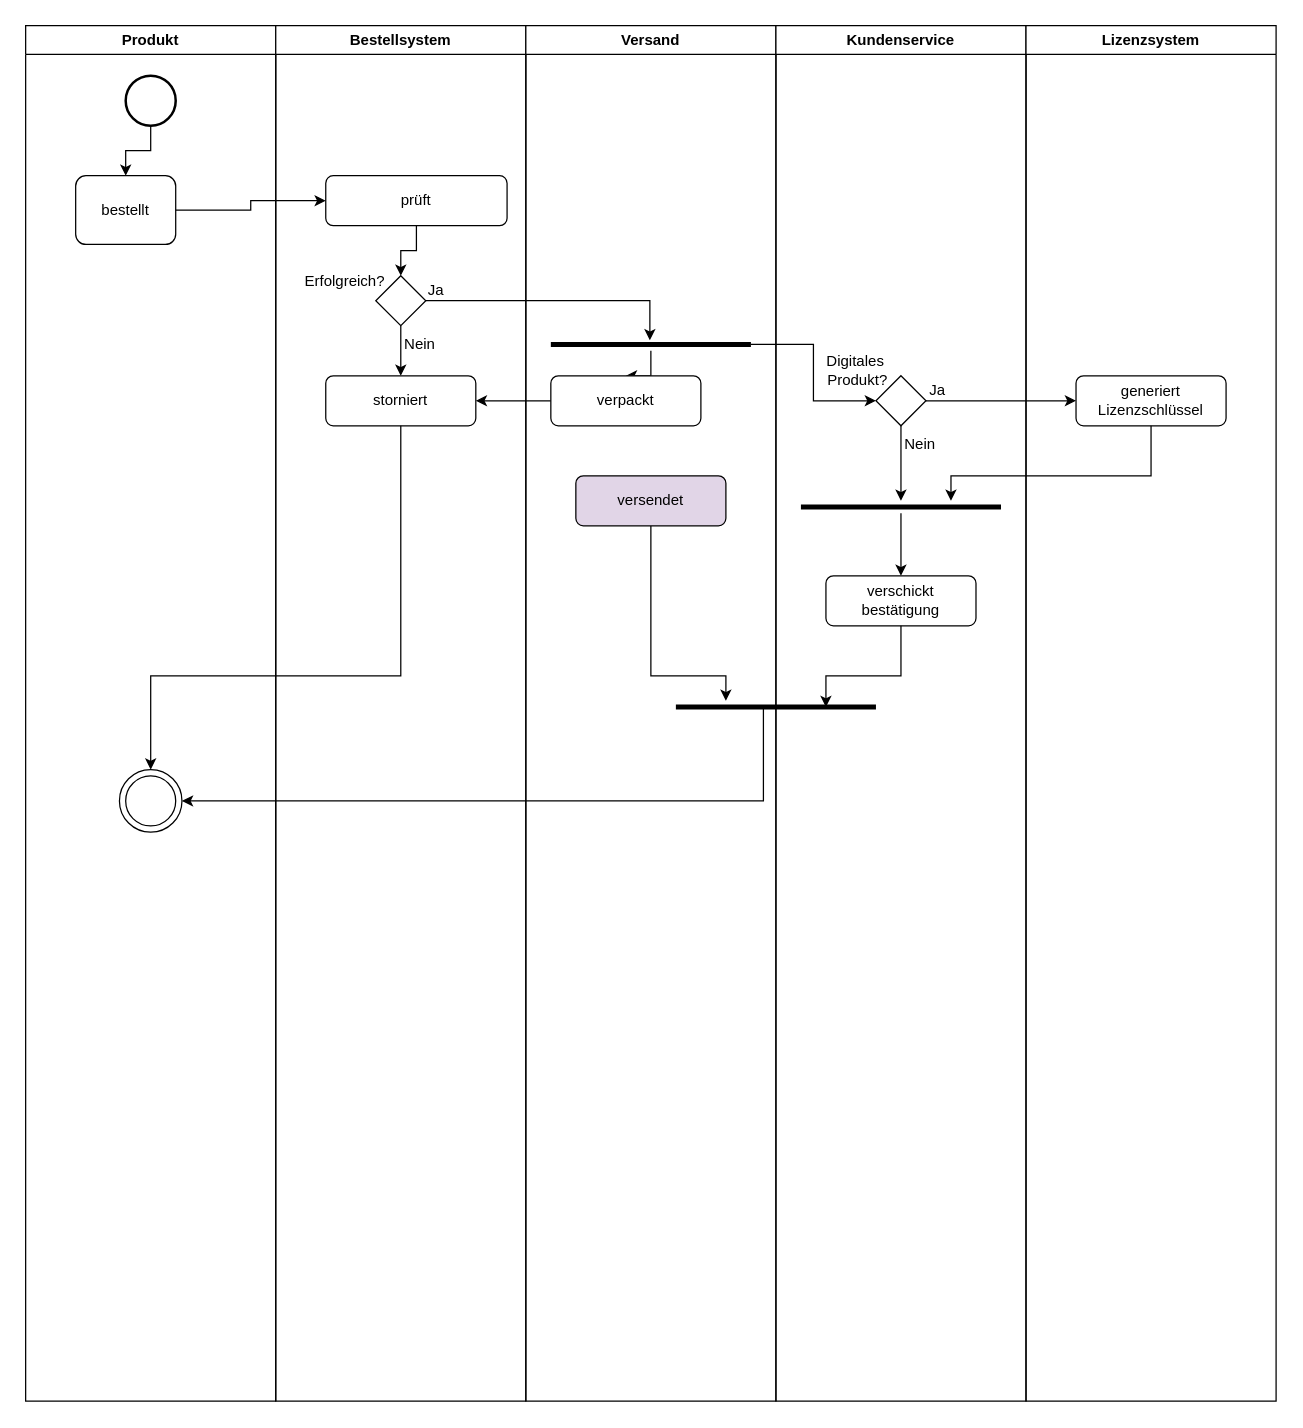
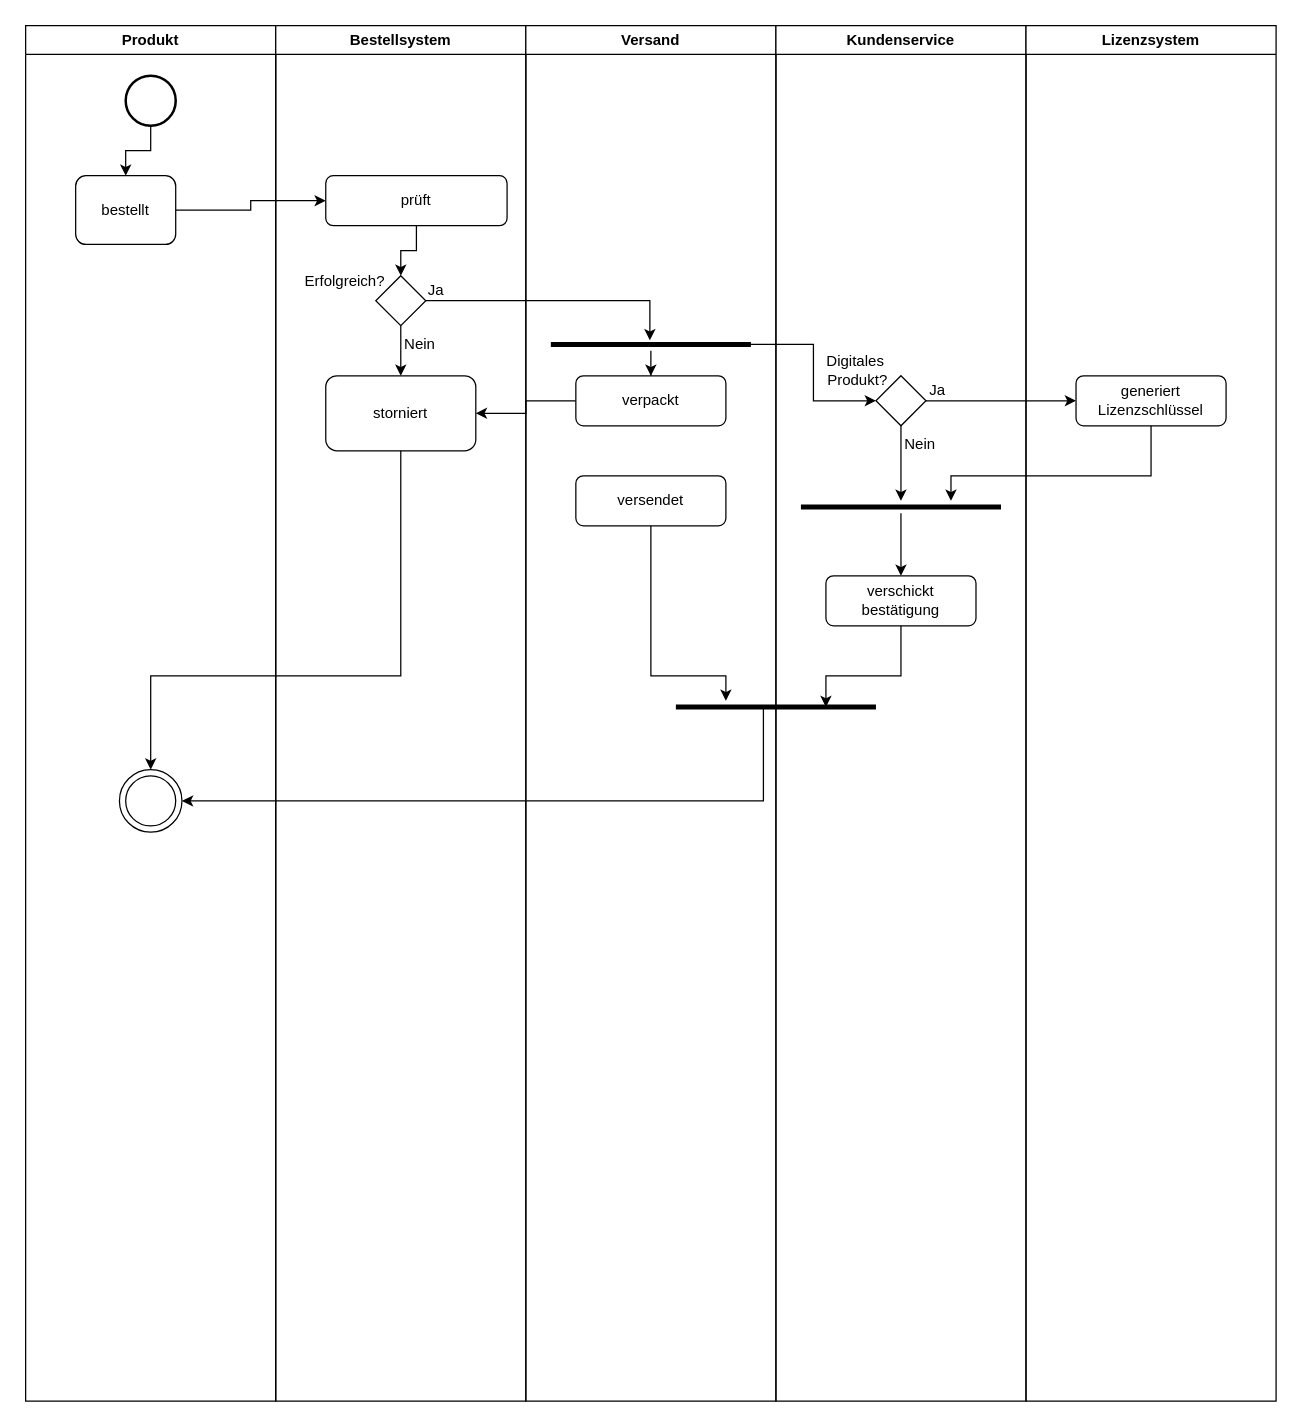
node "storniert": size 150x50 -> 150x75
node "verpackt": moved (626, 401) -> (651, 401)
node "versendet": fillcolor #e1d5e7 -> #ffffff
